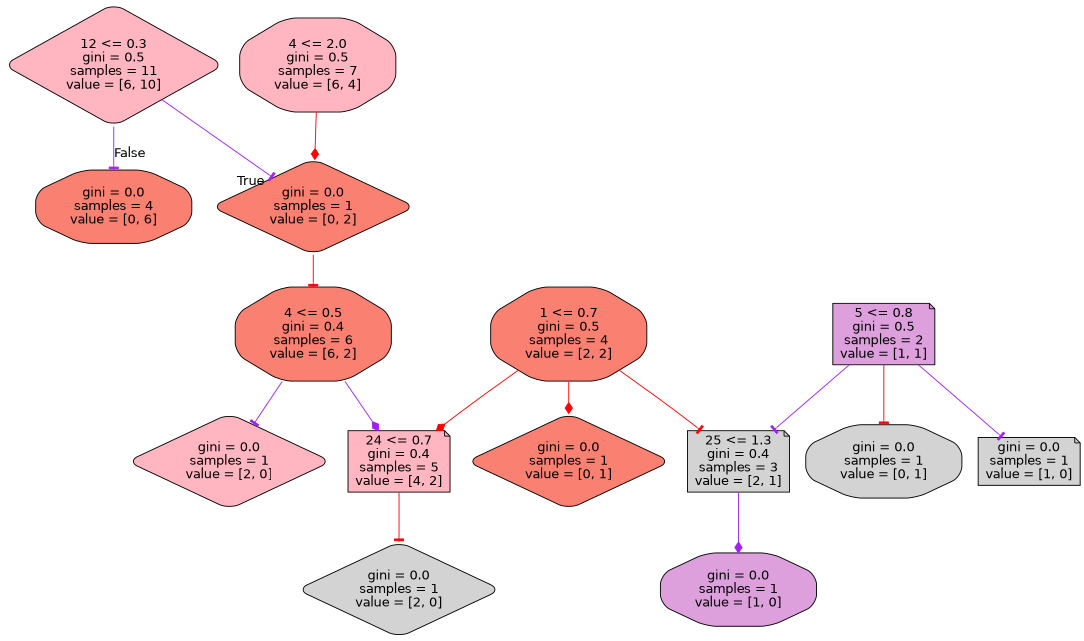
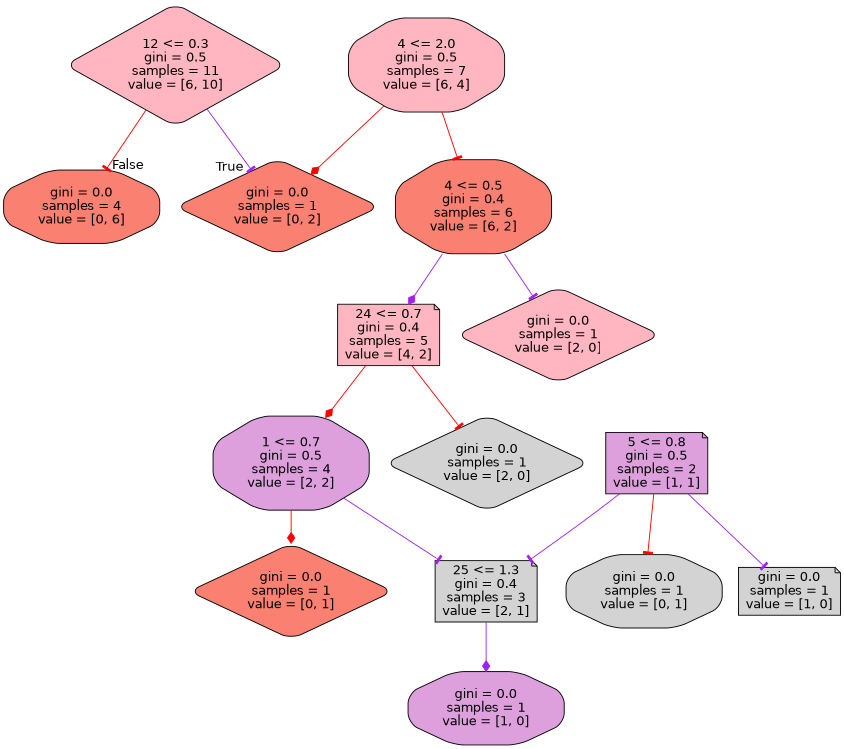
edge "12 <= 0.3 gini = 0.5 samples = 11 value = [6, 10]" -> "gini = 0.0 samples = 4 value = [0, 6]": color purple -> red
edge "gini = 0.0 samples = 1 value = [0, 2]" -> "4 <= 0.5 gini = 0.4 samples = 6 value = [6, 2]": now "4 <= 2.0 gini = 0.5 samples = 7 value = [6, 4]" -> "4 <= 0.5 gini = 0.4 samples = 6 value = [6, 2]"
node "1 <= 0.7 gini = 0.5 samples = 4 value = [2, 2]": fillcolor salmon -> plum
edge "1 <= 0.7 gini = 0.5 samples = 4 value = [2, 2]" -> "24 <= 0.7 gini = 0.4 samples = 5 value = [4, 2]": reversed
edge "1 <= 0.7 gini = 0.5 samples = 4 value = [2, 2]" -> "25 <= 1.3 gini = 0.4 samples = 3 value = [2, 1]": color red -> purple
